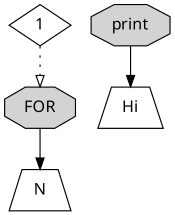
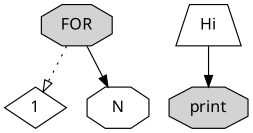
edge "1" -> "FOR": reversed
edge "print" -> "Hi": reversed
node "N": shape trapezium -> octagon
